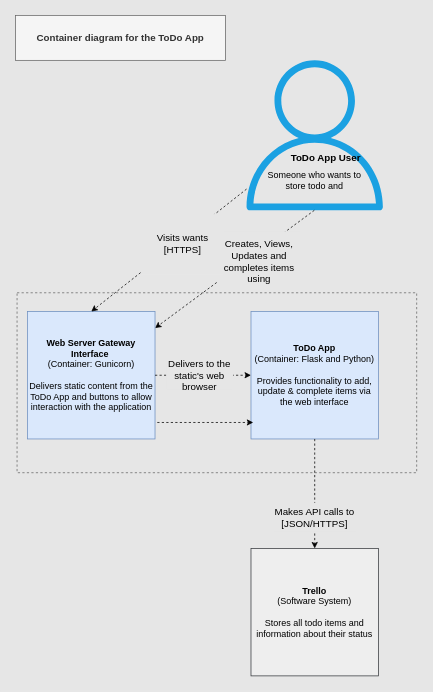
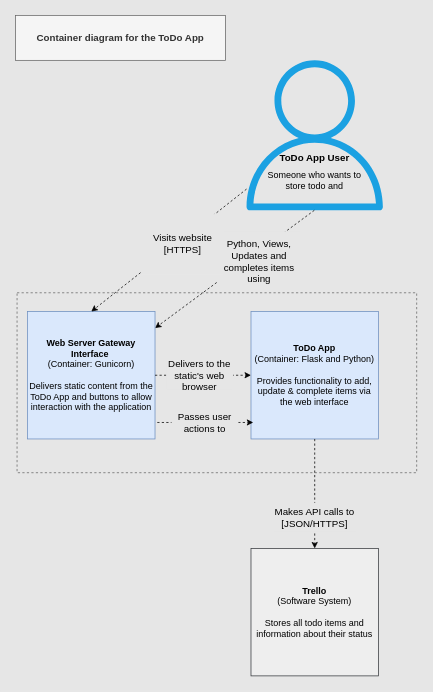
node "ToDo App User": moved (326, 158) -> (315, 158)
node "Visits wants [HTTPS]": label "Visits wants [HTTPS]" -> "Visits website [HTTPS]"
node "Creates, Views, Updates and completes items using": label "Creates, Views, Updates and completes items using" -> "Python, Views, Updates and completes items using"
node "Passes user actions to": added
